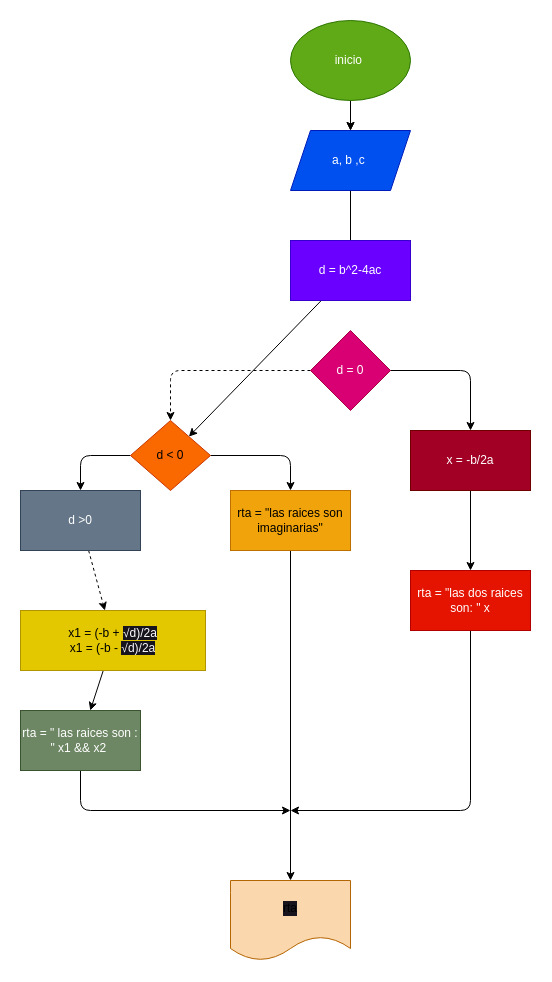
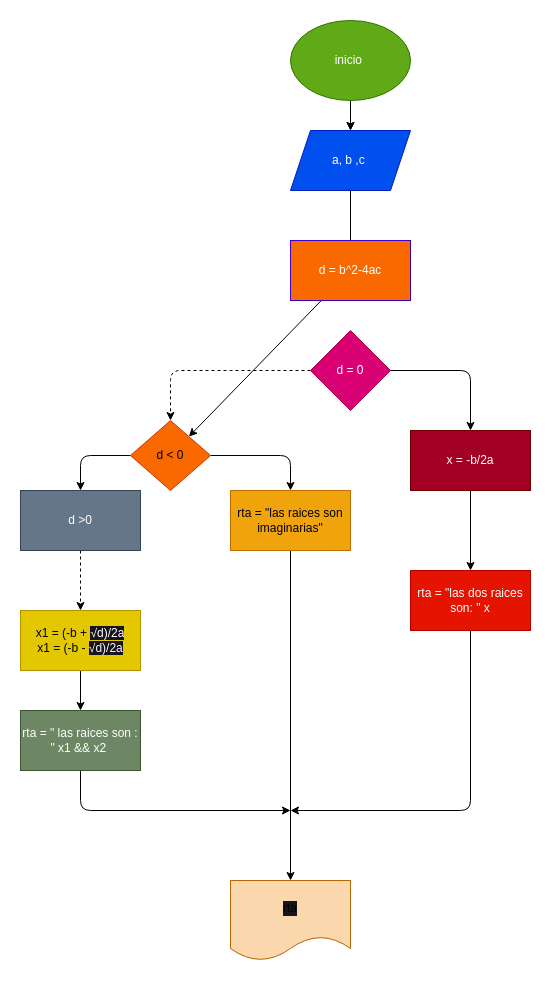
node "d = b^2-4ac": fillcolor #6a00ff -> #fa6800
node "x1 = (-b + √d)/2a x1 = (-b - √d)/2a": size 185x60 -> 120x60
